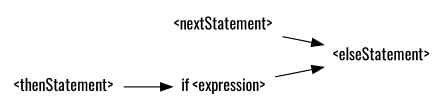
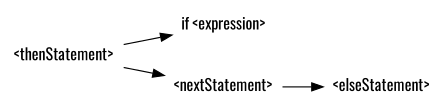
edge "<thenStatement>" -> "<nextStatement>": added
edge "if <expression>" -> "<elseStatement>": removed
